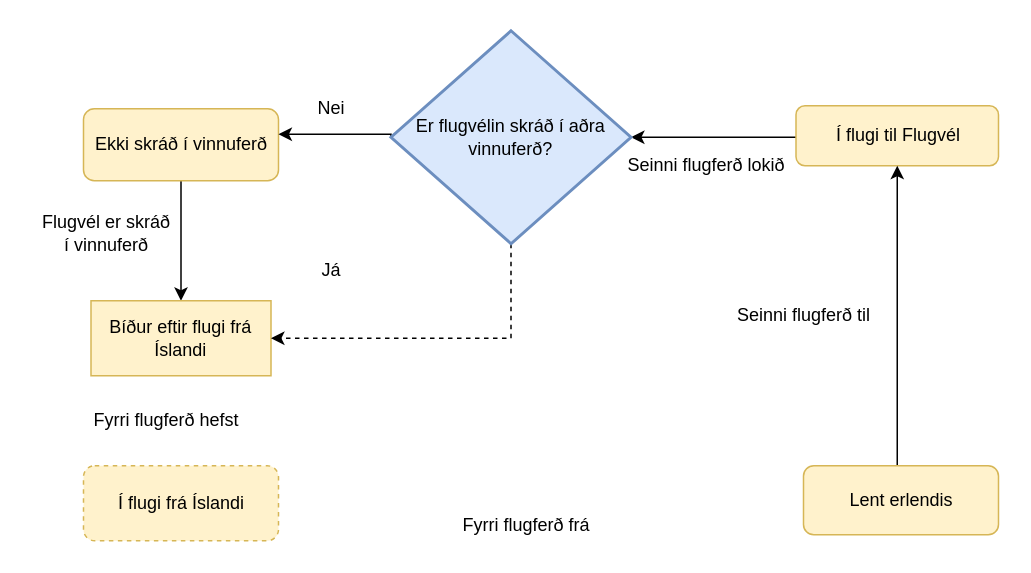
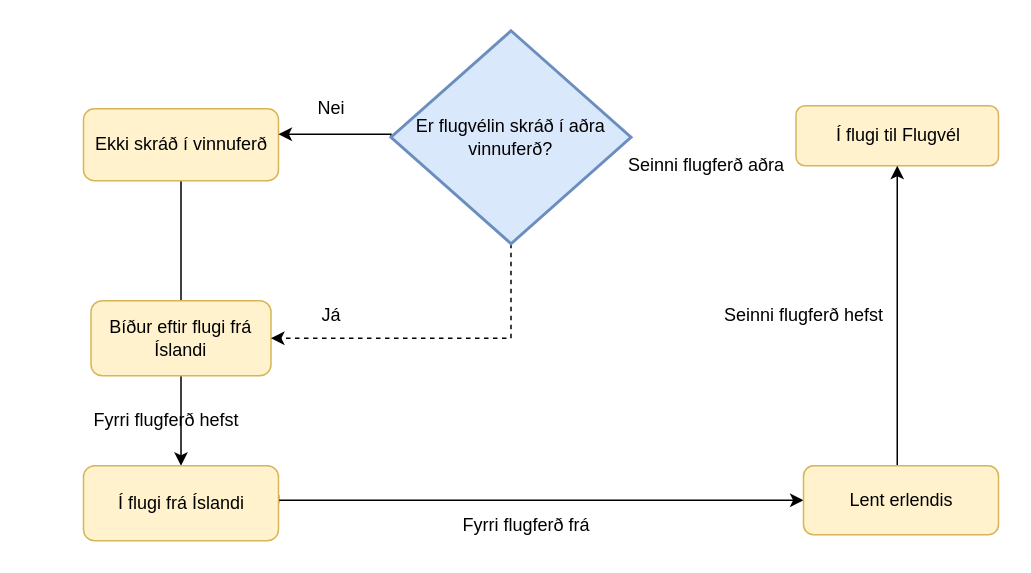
edge "Í flugi til Flugvél" -> "Er flugvélin skráð í aðra vinnuferð?": removed
node "Seinni flugferð lokið": label "Seinni flugferð lokið" -> "Seinni flugferð aðra"
node "Flugvél er skráð í vinnuferð": removed
node "Já": moved (331, 271) -> (331, 316)
edge "Ekki skráð í vinnuferð" -> "Bíður eftir flugi frá Íslandi": arrowhead classic -> none
node "Seinni flugferð til": label "Seinni flugferð til" -> "Seinni flugferð hefst"
node "Bíður eftir flugi frá Íslandi": shape rectangle -> rounded rectangle
edge "Bíður eftir flugi frá Íslandi" -> "Í flugi frá Íslandi": added
edge "Í flugi frá Íslandi" -> "Lent erlendis": added
node "Í flugi frá Íslandi": style dashed -> solid
